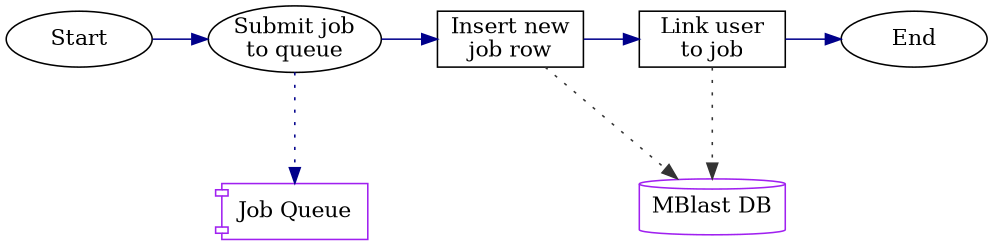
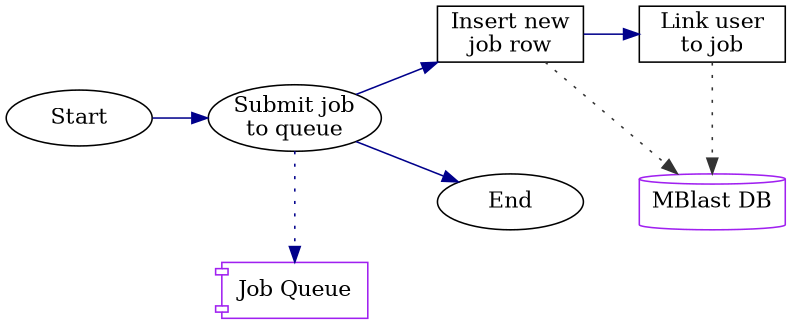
edge "Link user to job" -> "End": now "Submit job to queue" -> "End"
